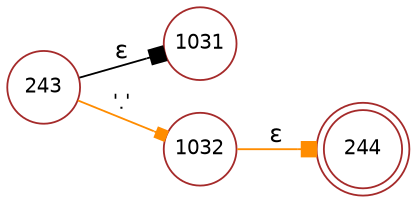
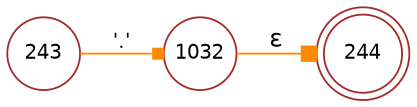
node "1031": removed
